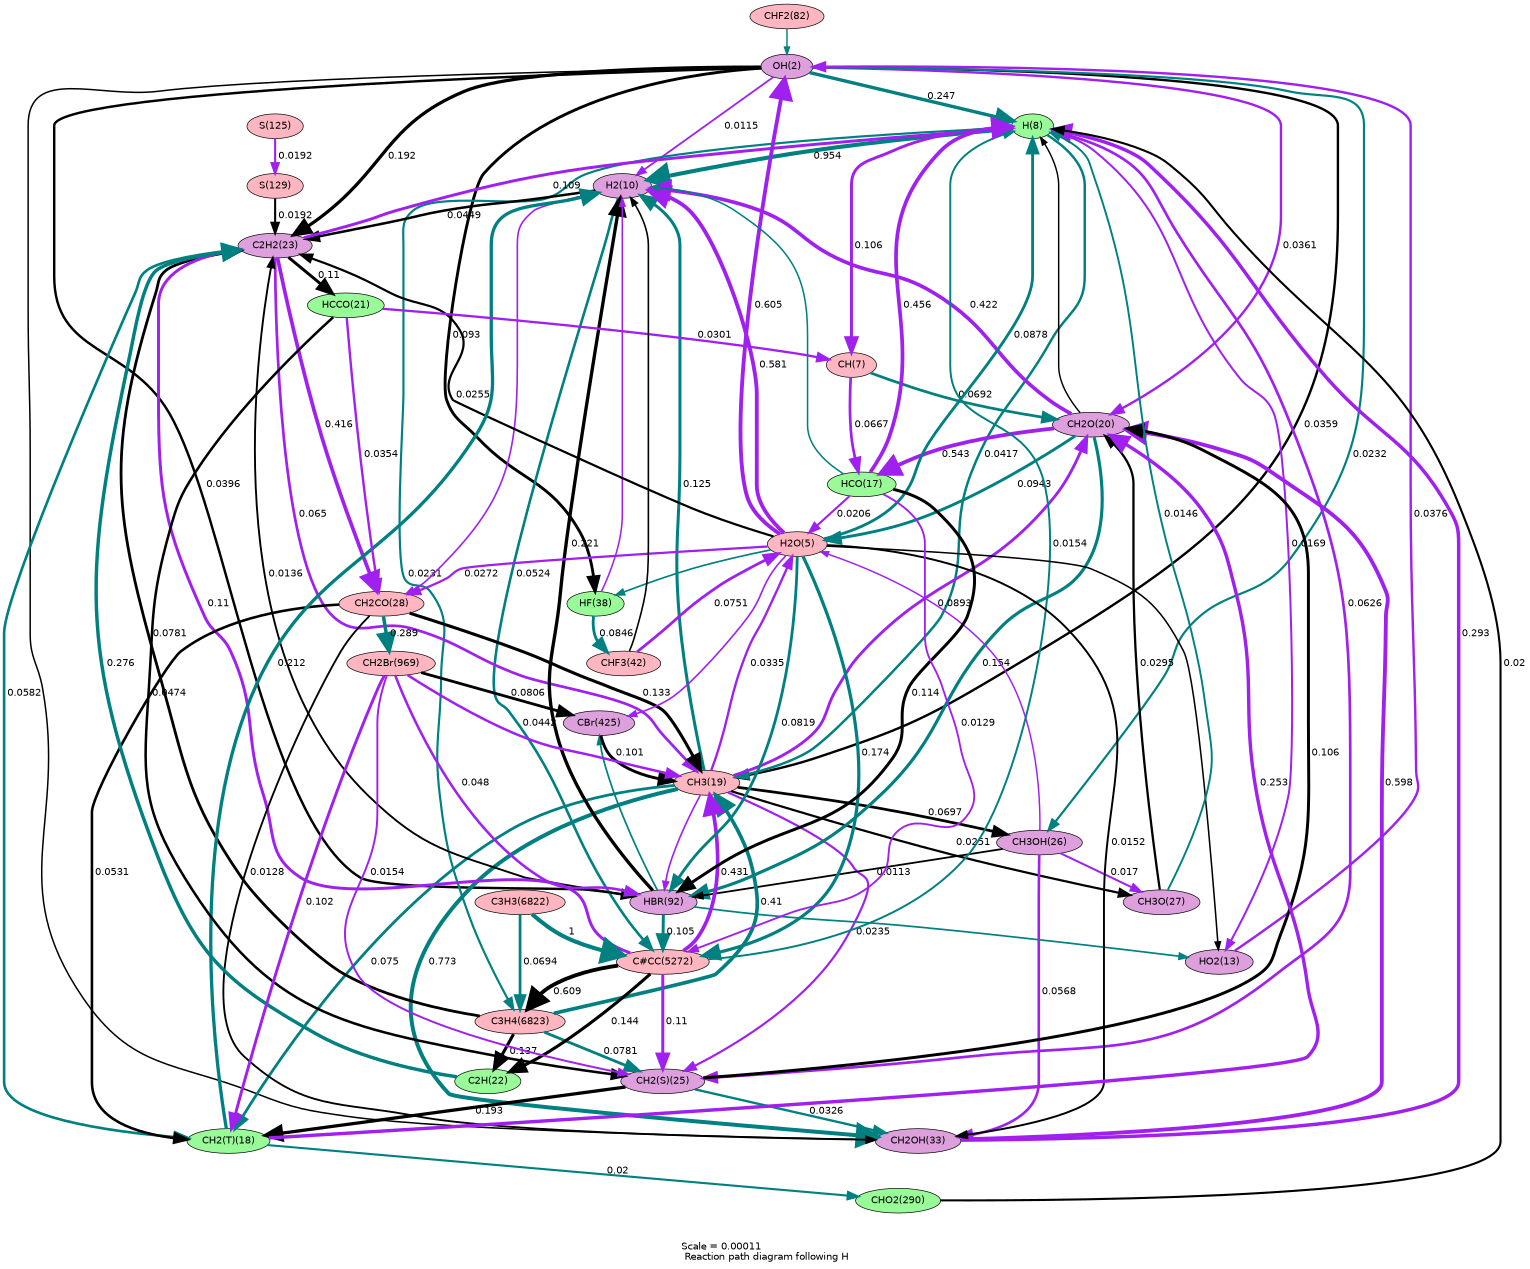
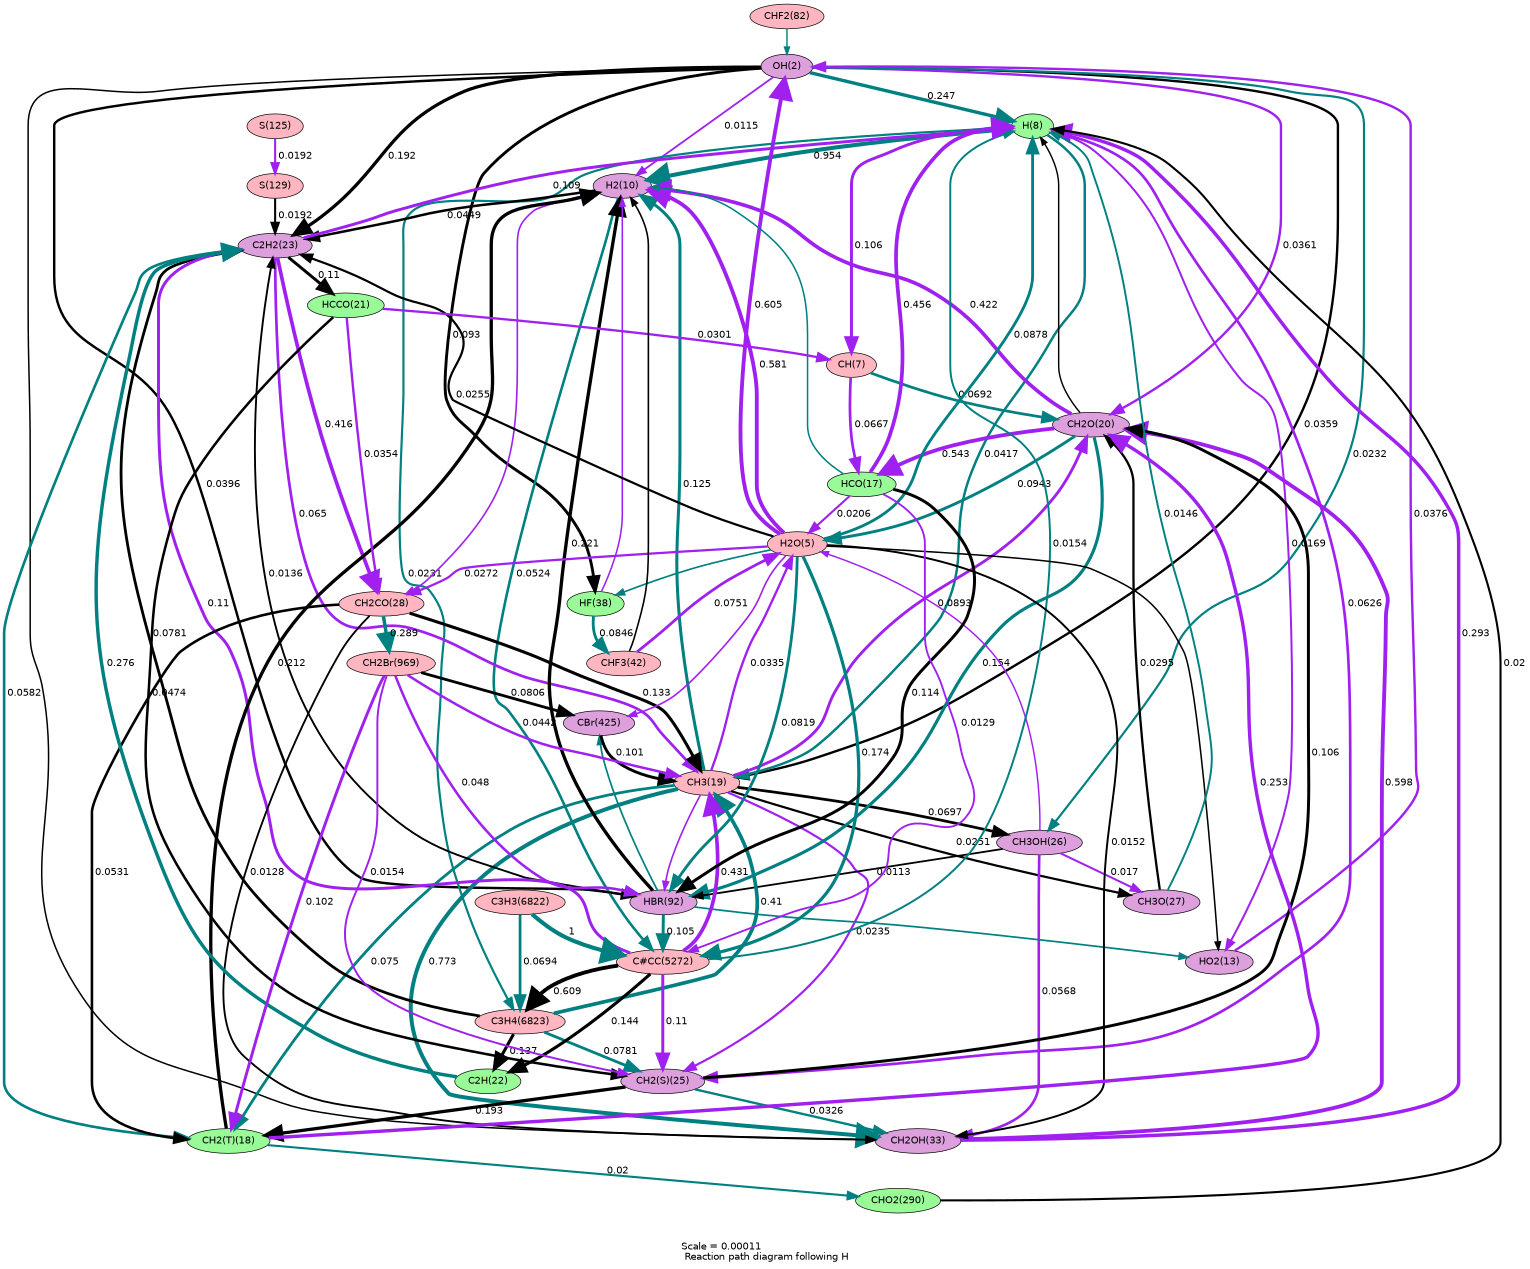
edge "CH2(T)(18)" -> "H2(10)": color teal -> black
